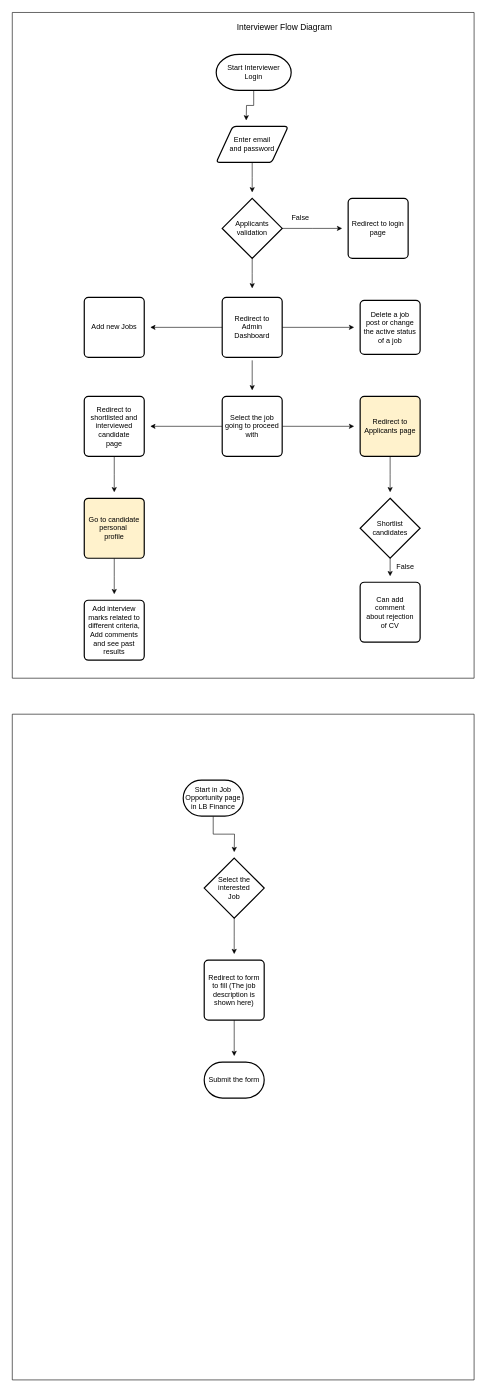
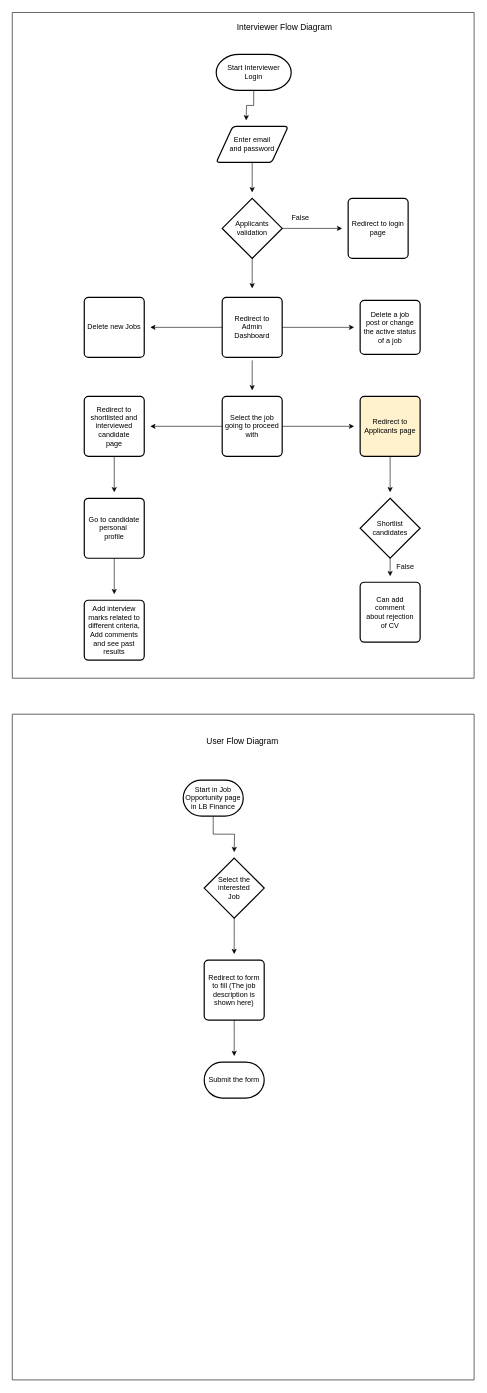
node "Add new Jobs": label "Add new Jobs" -> "Delete new Jobs"
node "Go to candidate personal profile": fillcolor #fff2cc -> #ffffff
node "User Flow Diagram": added
